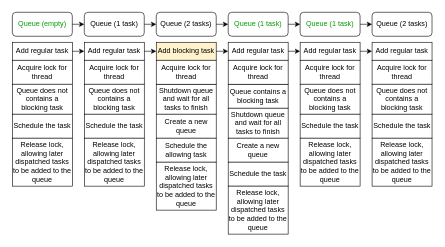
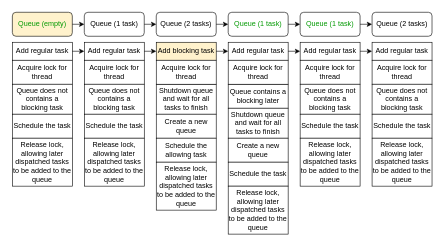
node "Queue (empty)": fillcolor #ffffff -> #fff2cc
node "Queue contains a blocking task": label "Queue contains a blocking task" -> "Queue contains a blocking later"
